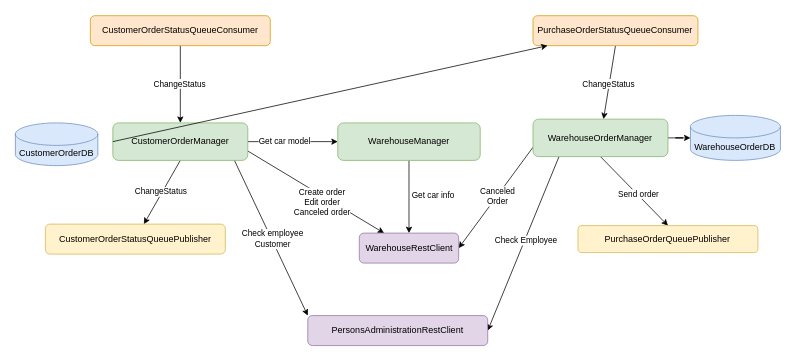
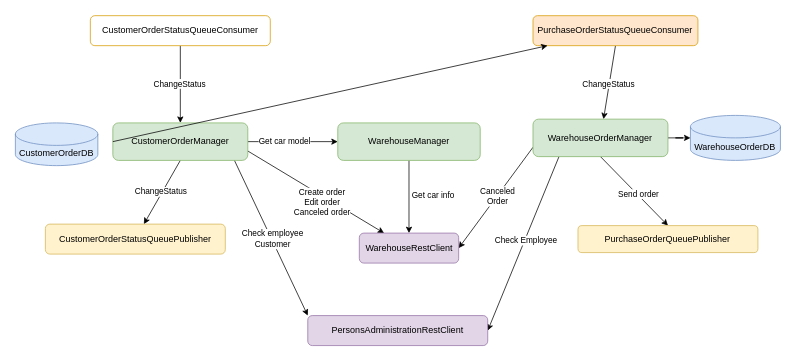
node "CustomerOrderStatusQueueConsumer": fillcolor #ffe6cc -> #ffffff
